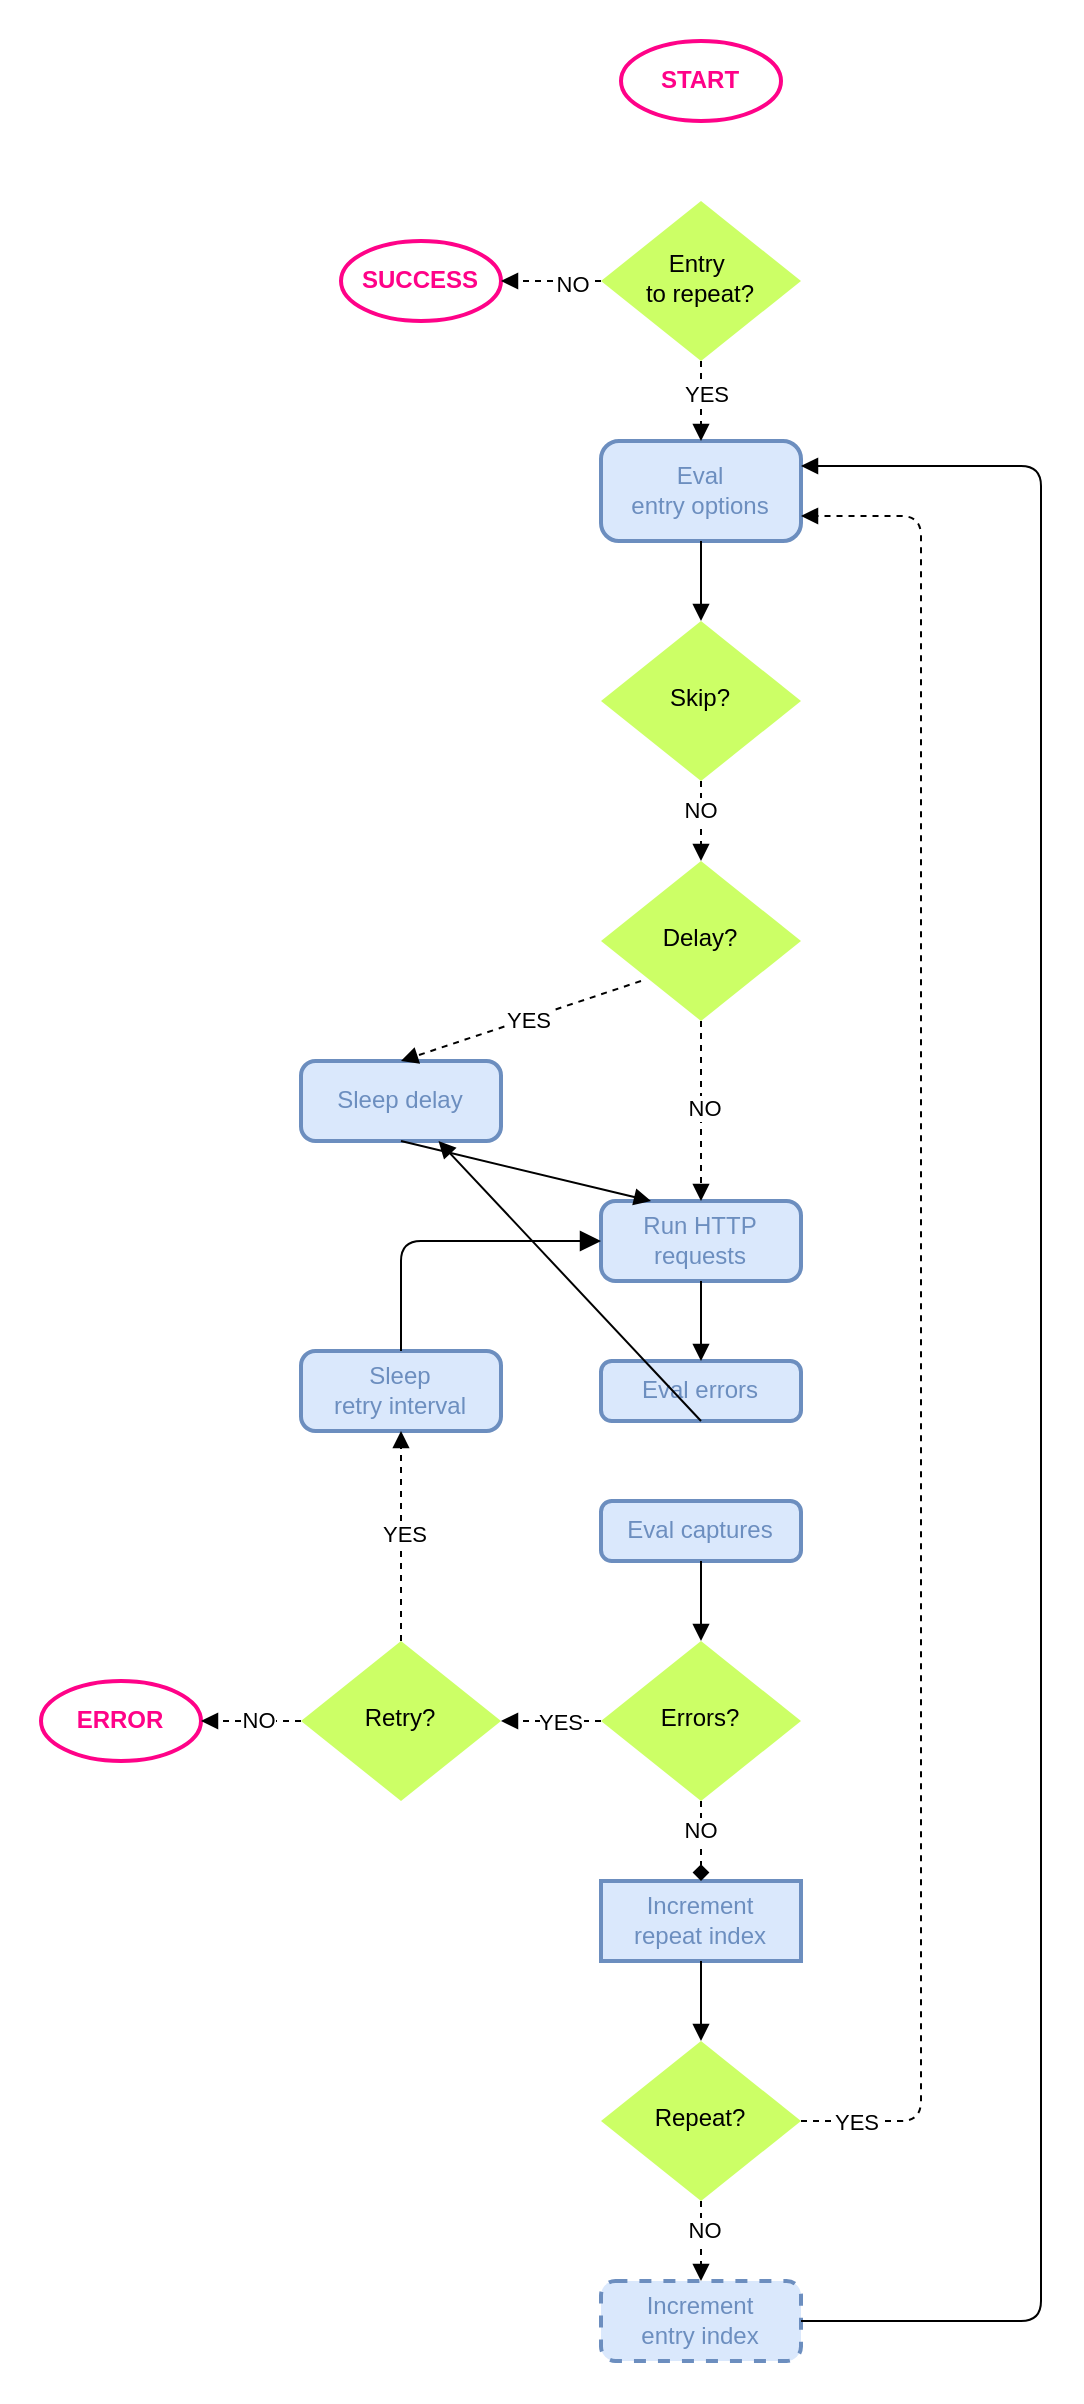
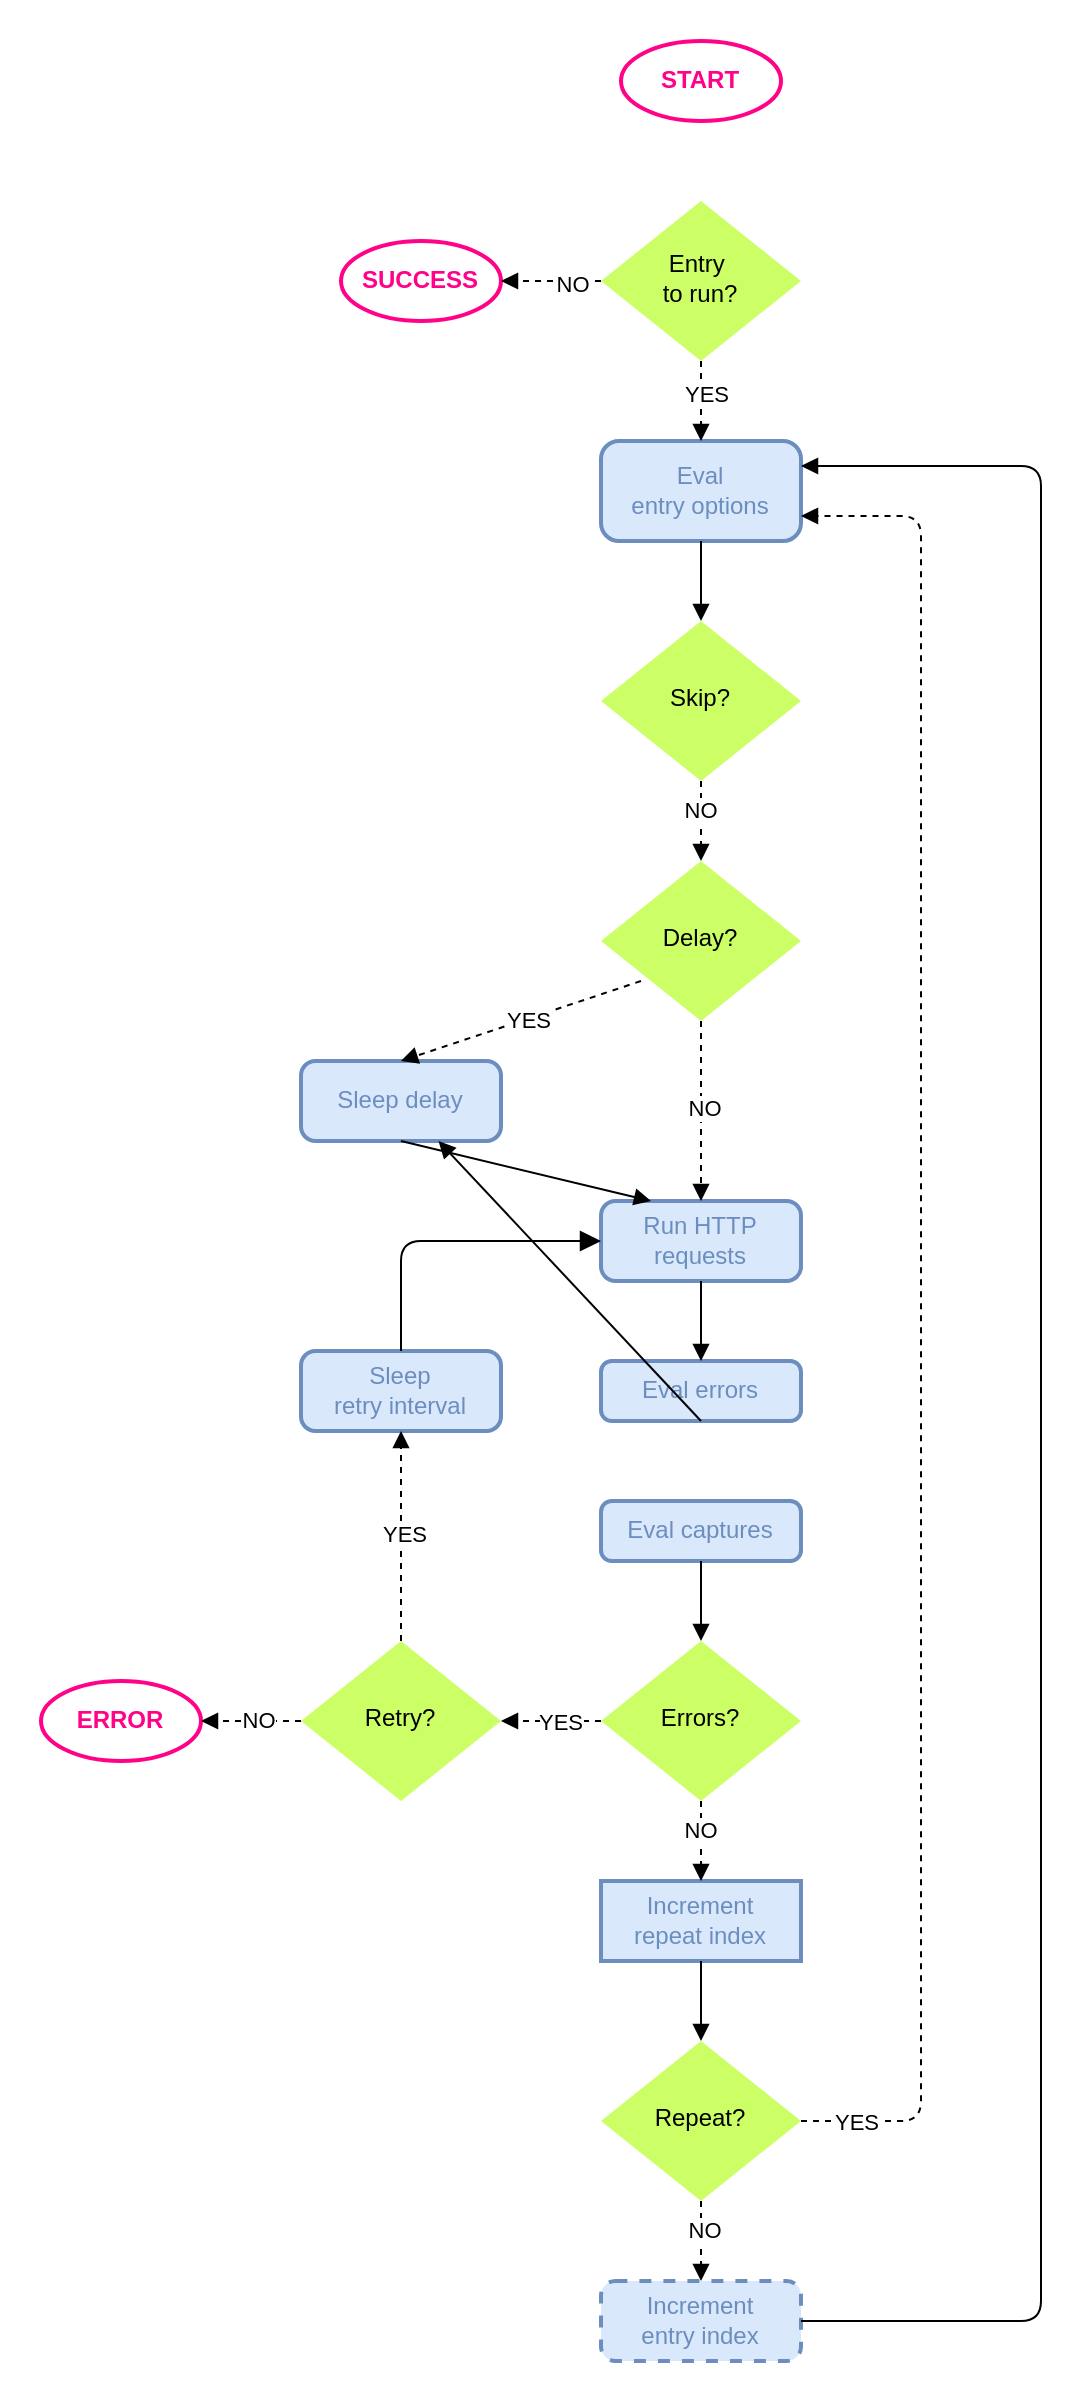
node "Entry to repeat?": label "Entry to repeat?" -> "Entry to run?"
edge "Errors?" -> "Increment repeat index": arrowhead diamond -> block
